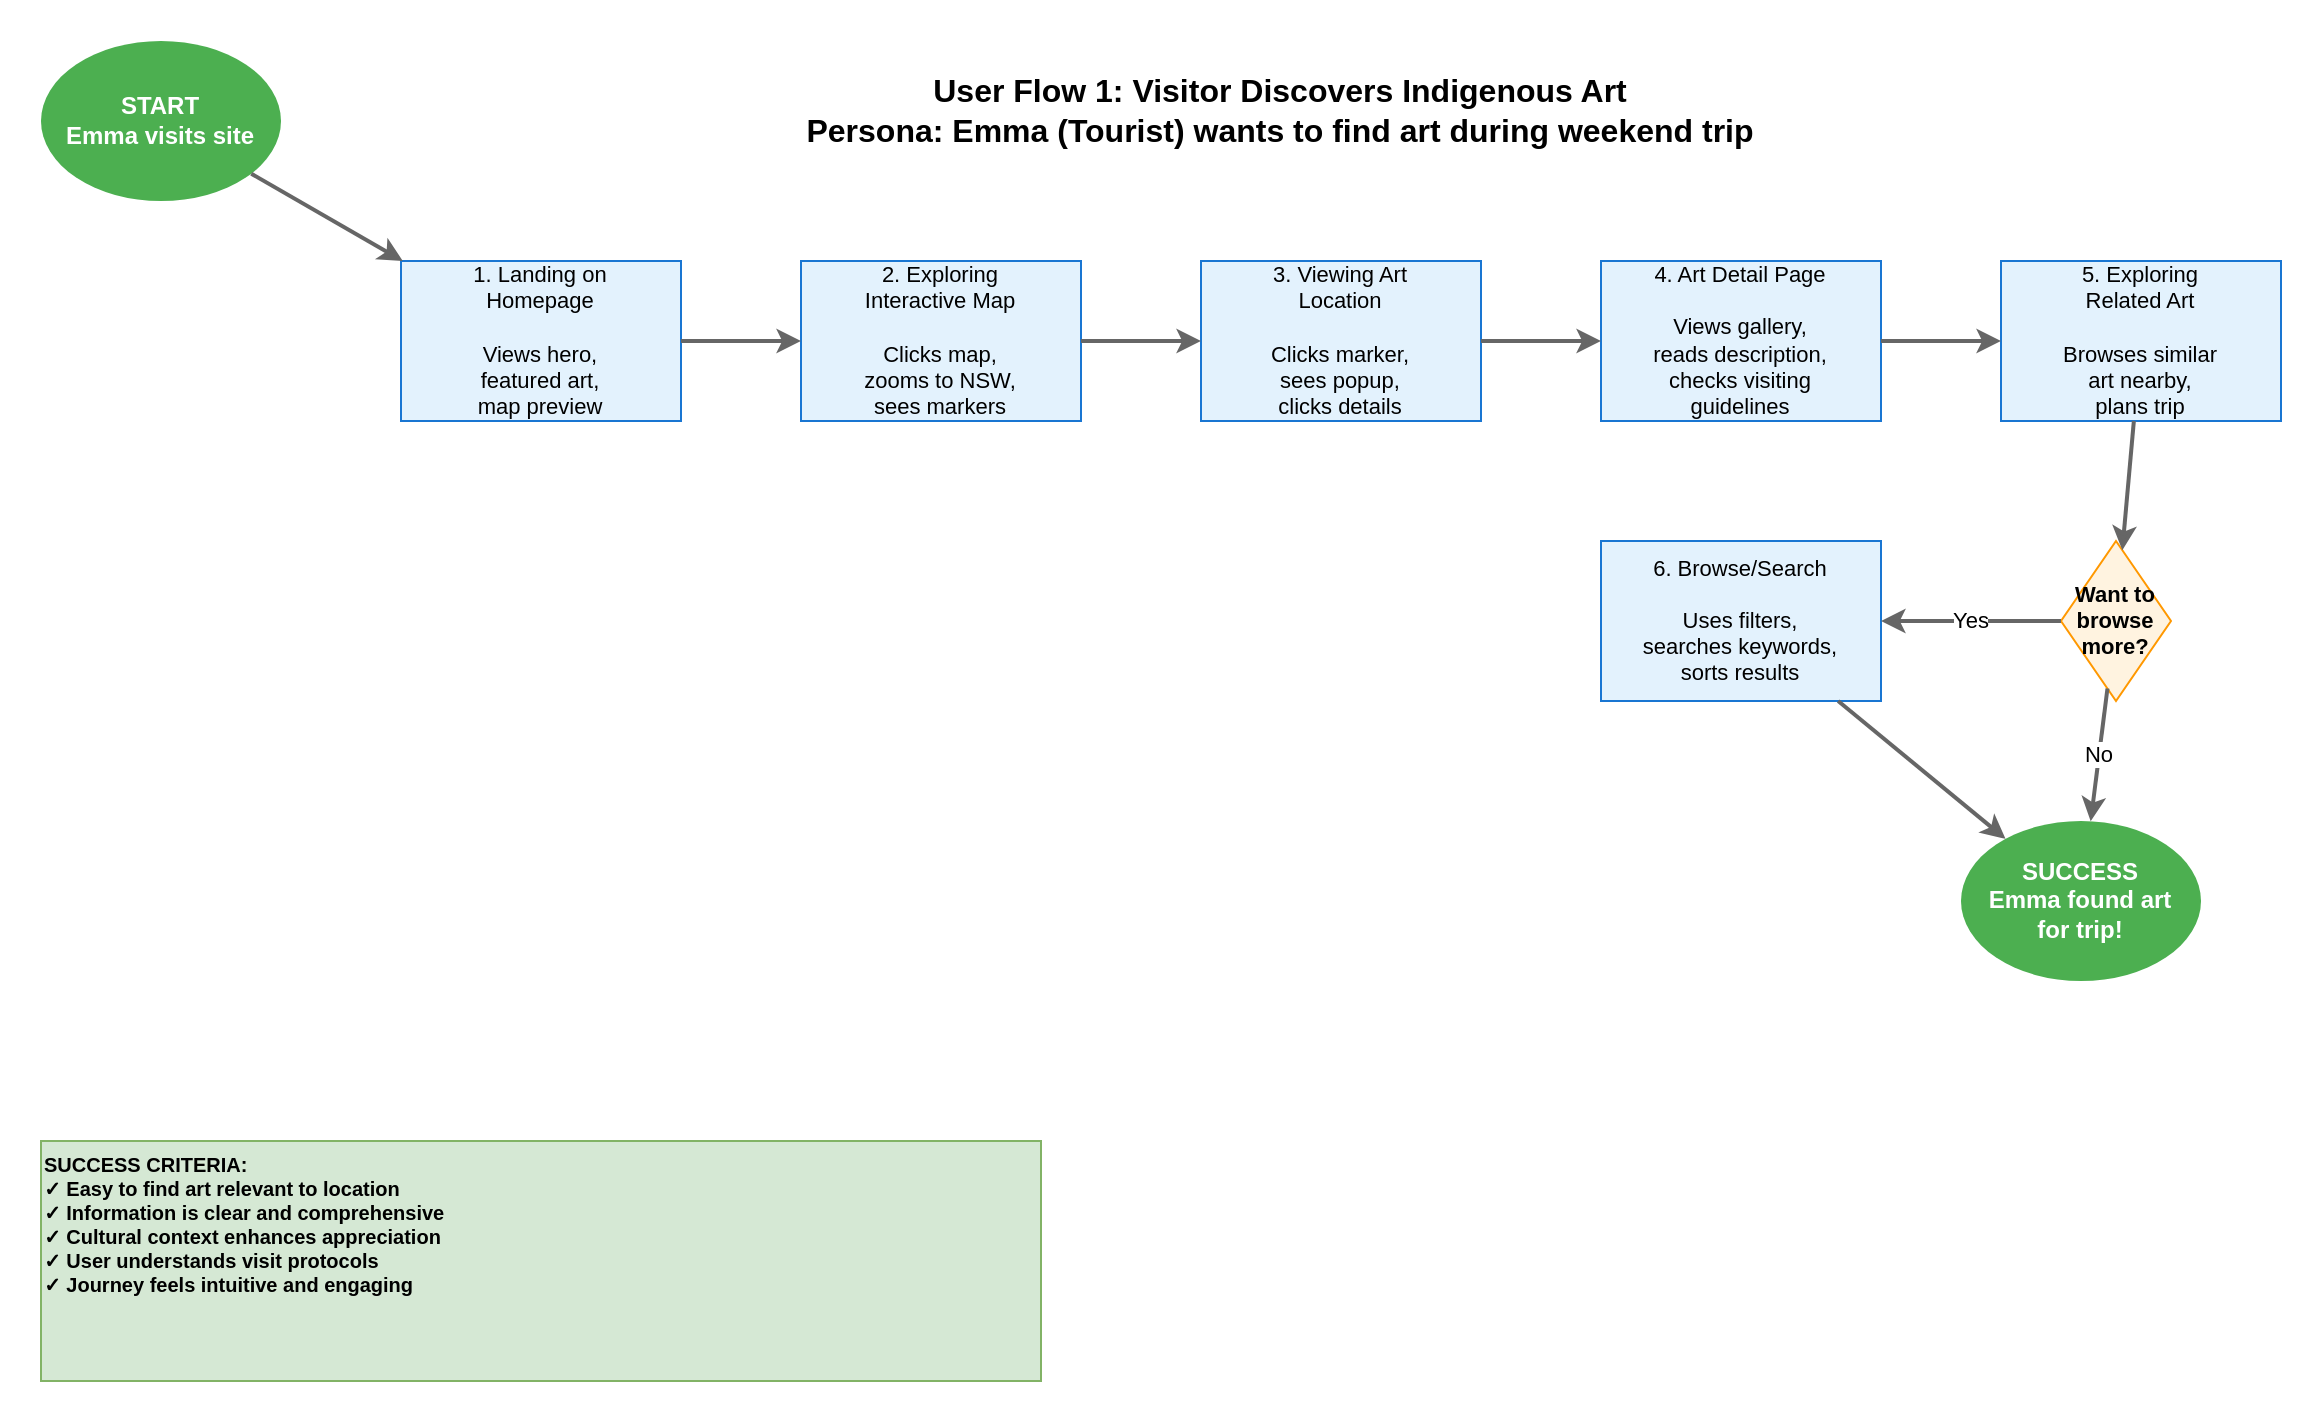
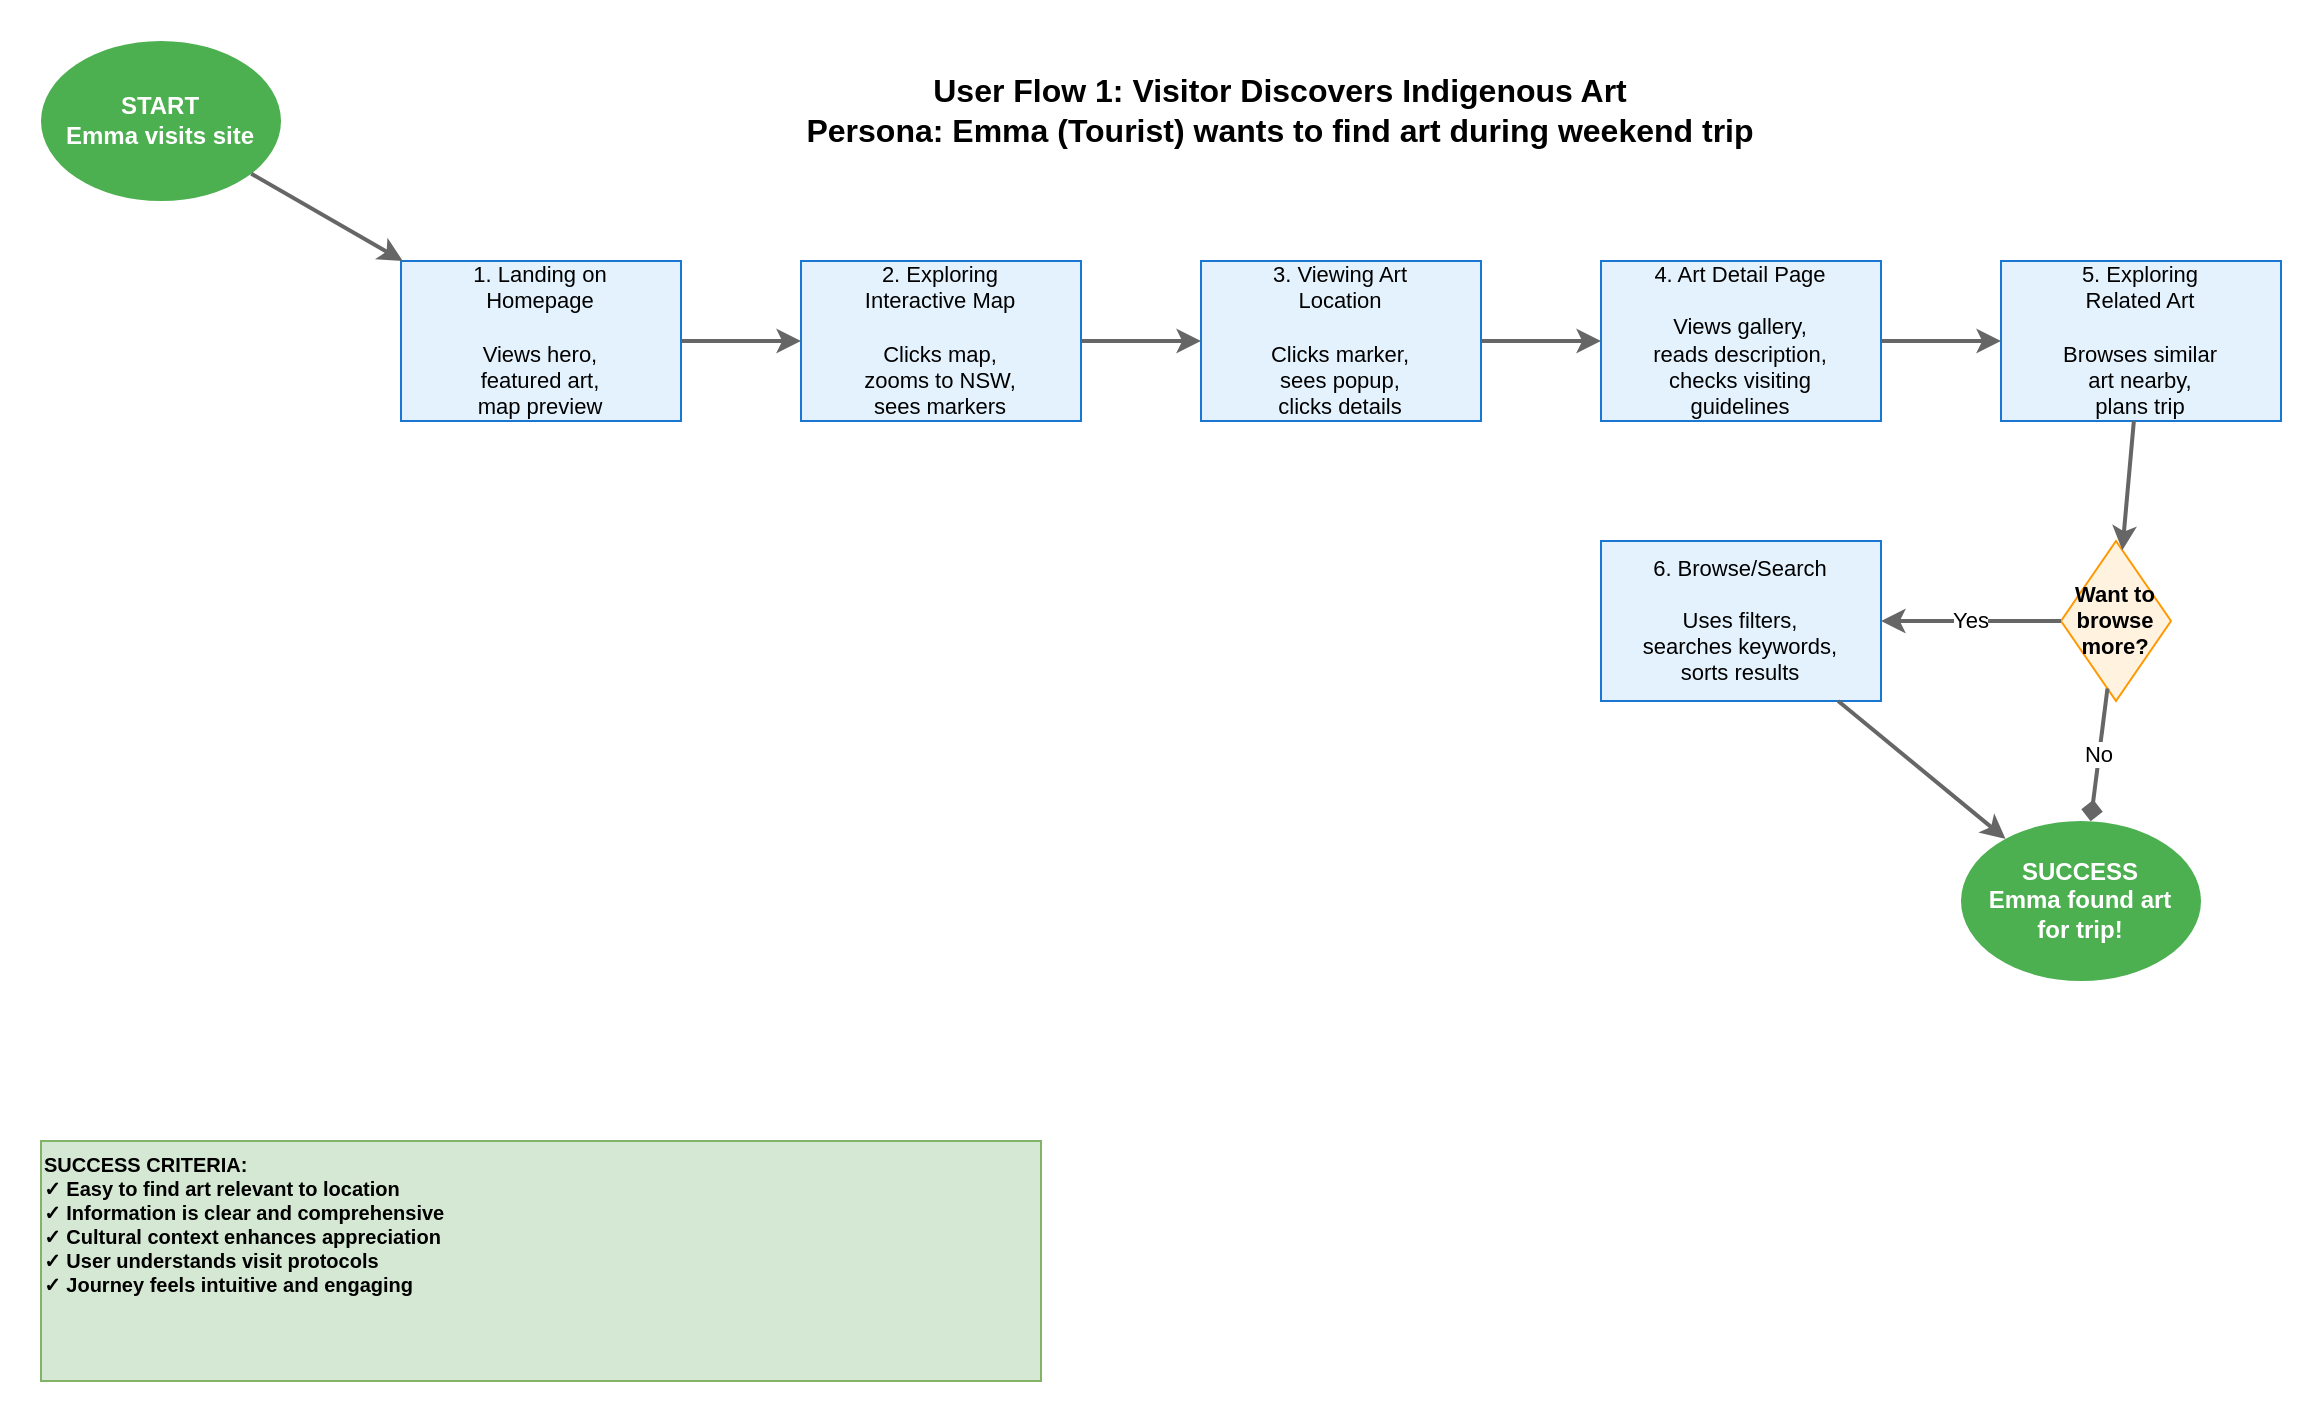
edge "Want to browse more?" -> "SUCCESS Emma found art for trip!": arrowhead classic -> diamond
